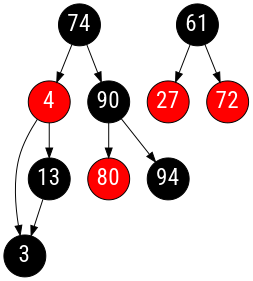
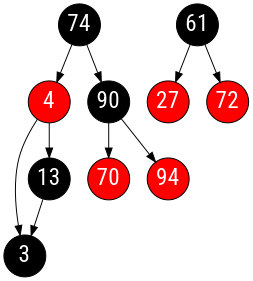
node "80": label "80" -> "70"
node "94": fillcolor black -> red
